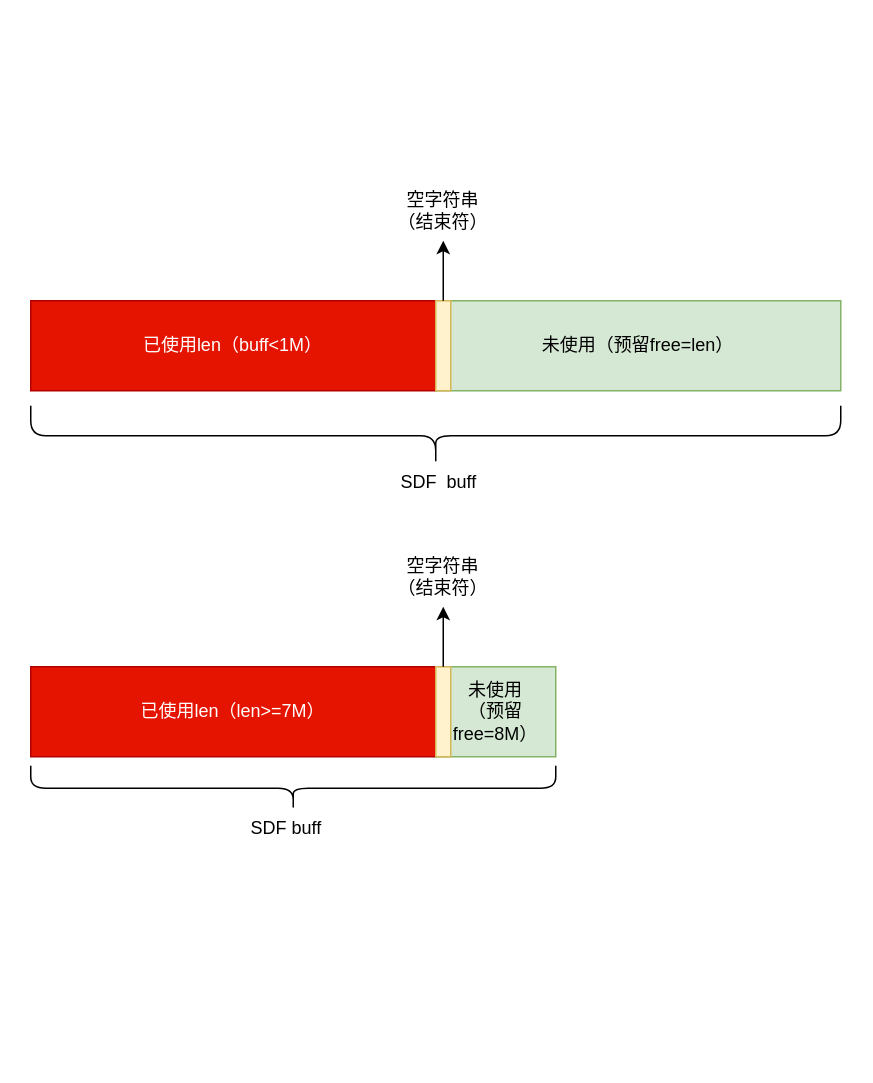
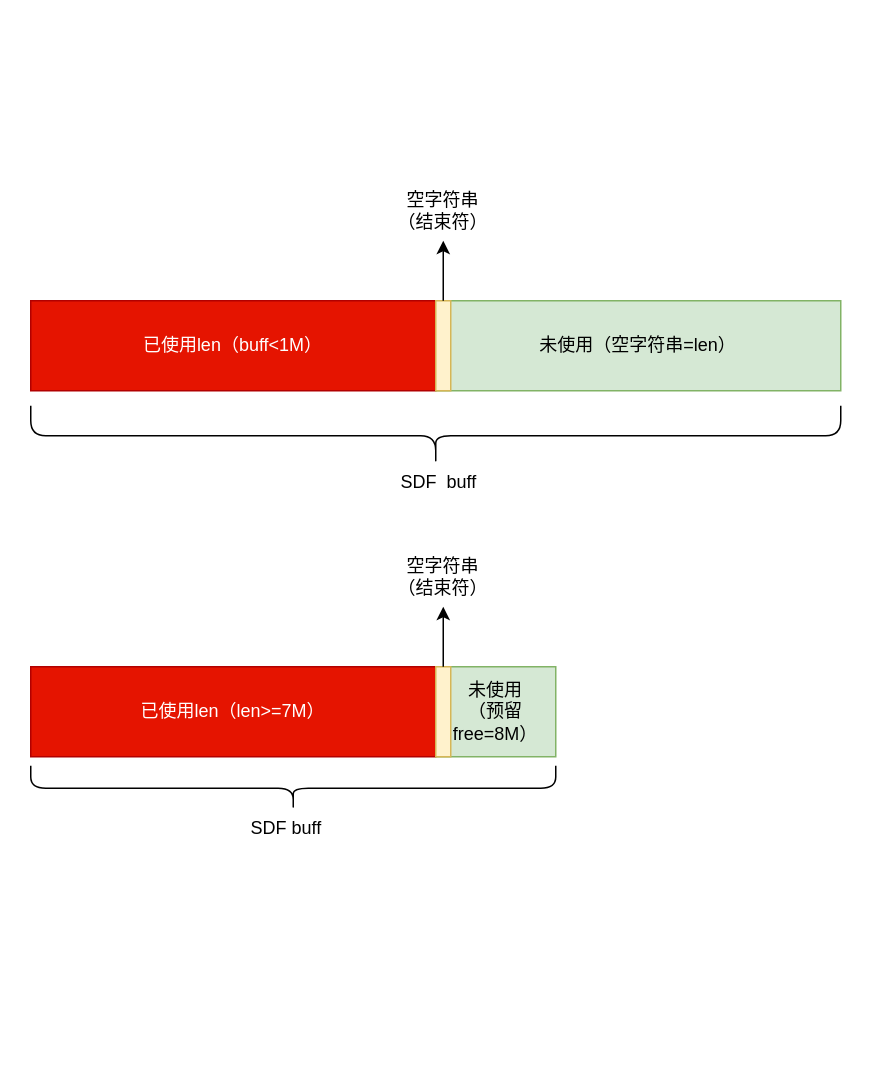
node "未使用（预留free=len）": label "未使用（预留free=len）" -> "未使用（空字符串=len）"
